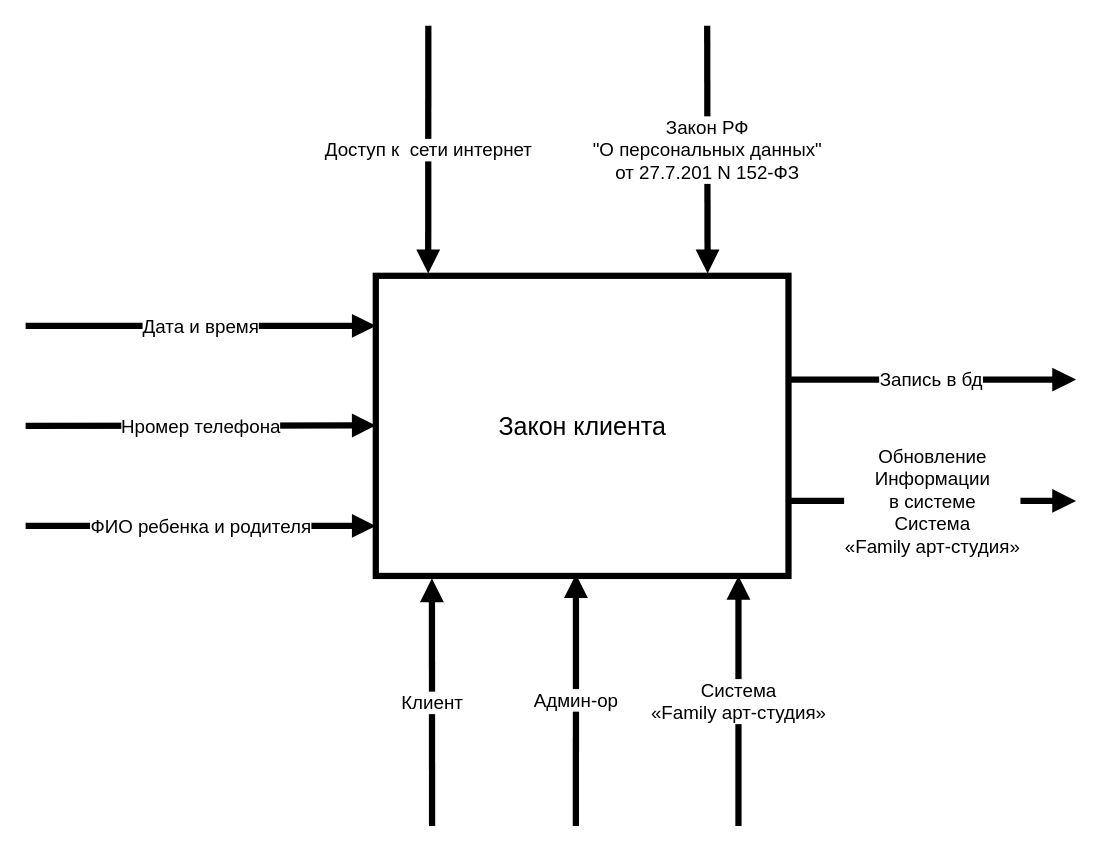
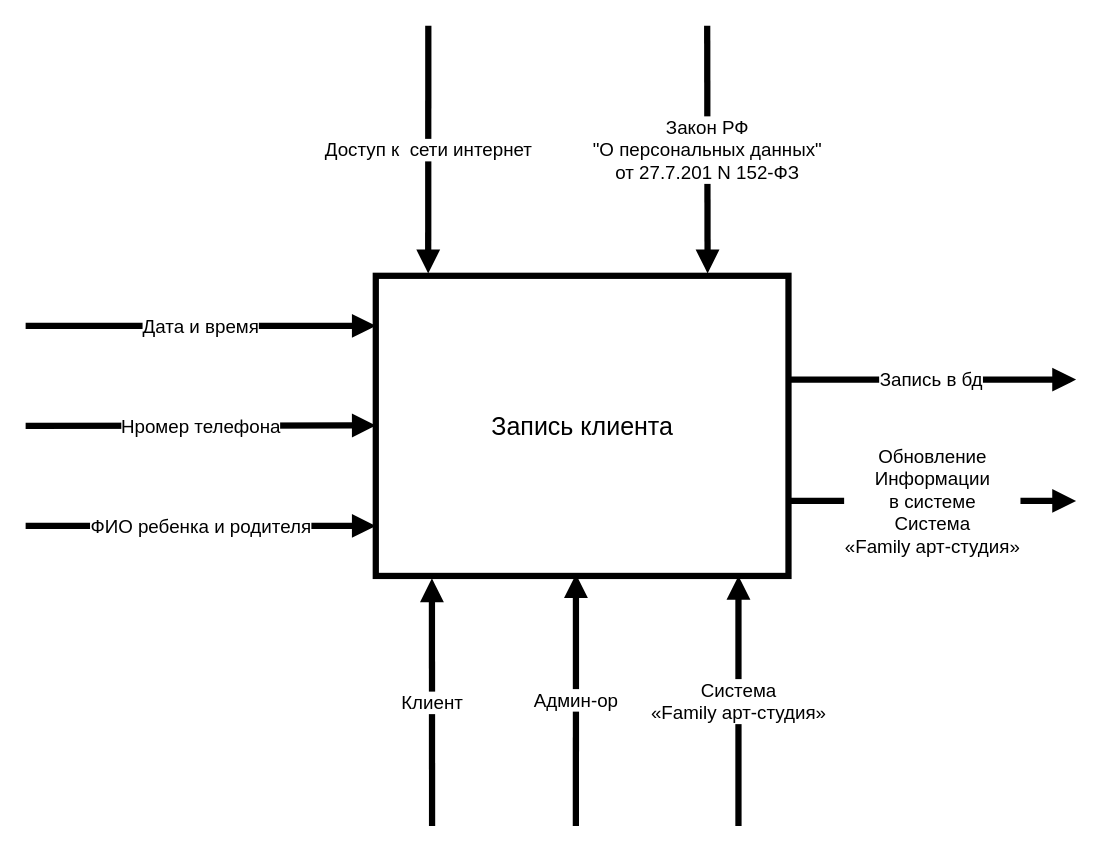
node "Закон клиента": label "Закон клиента" -> "Запись клиента"
